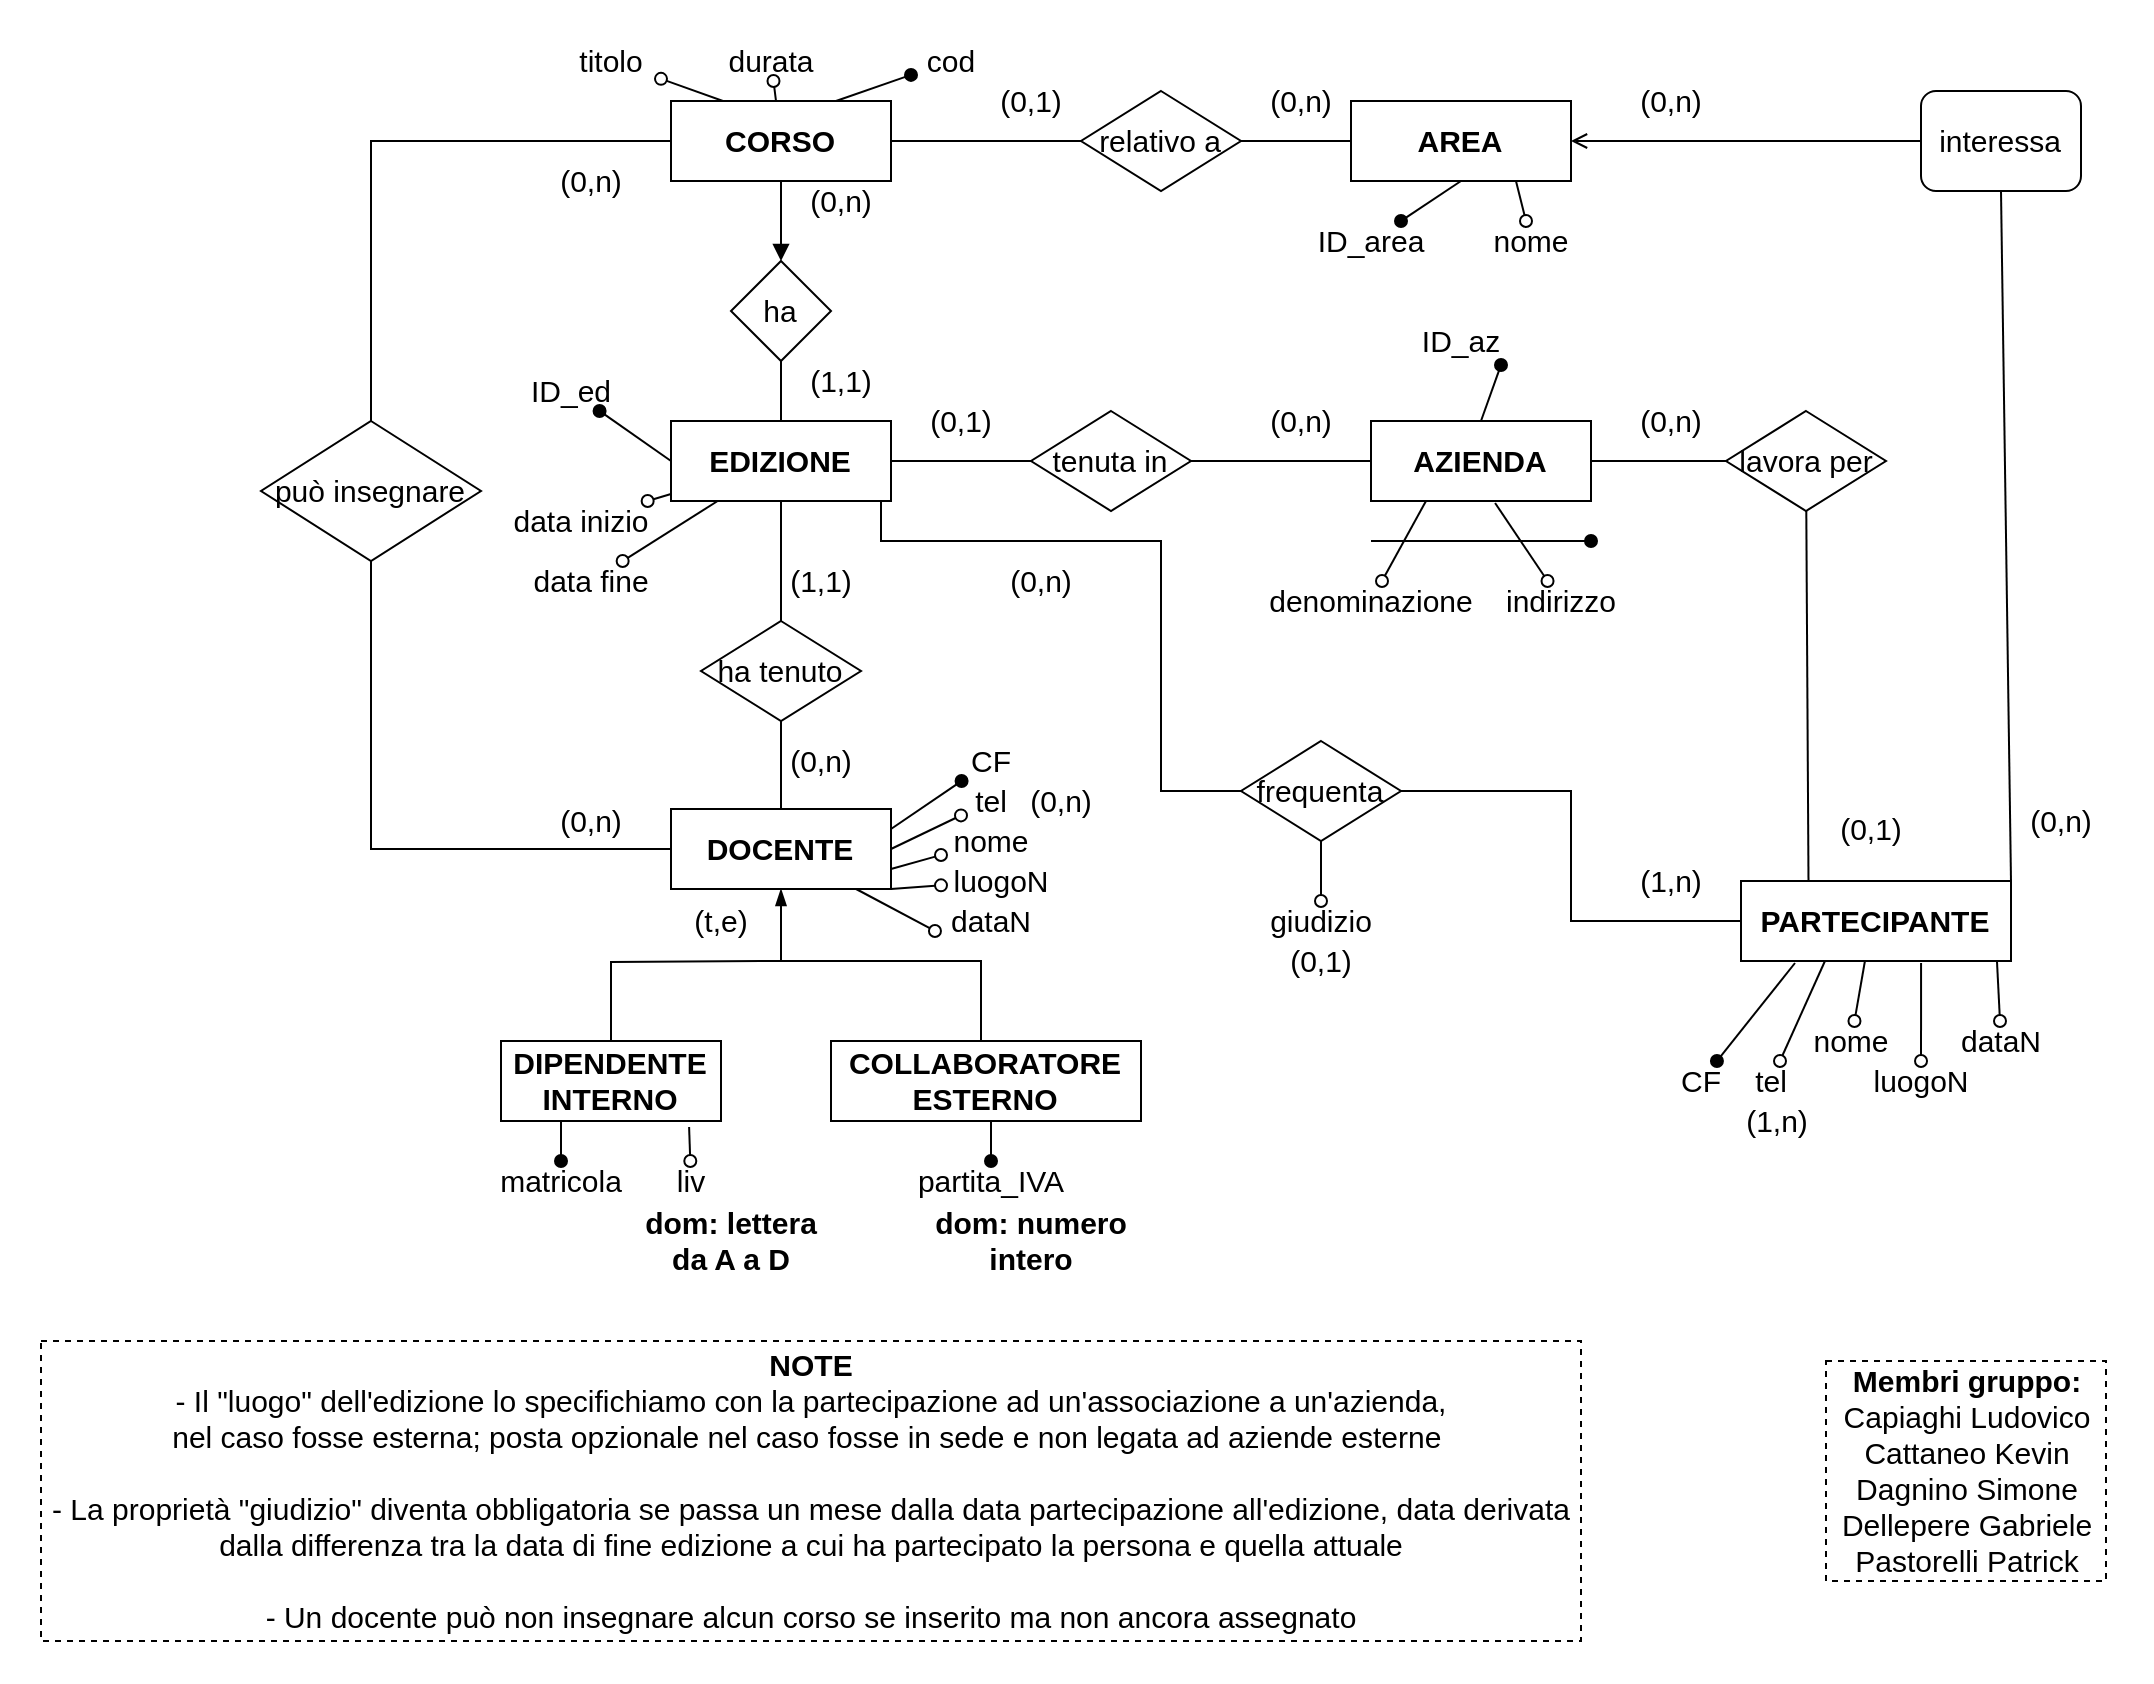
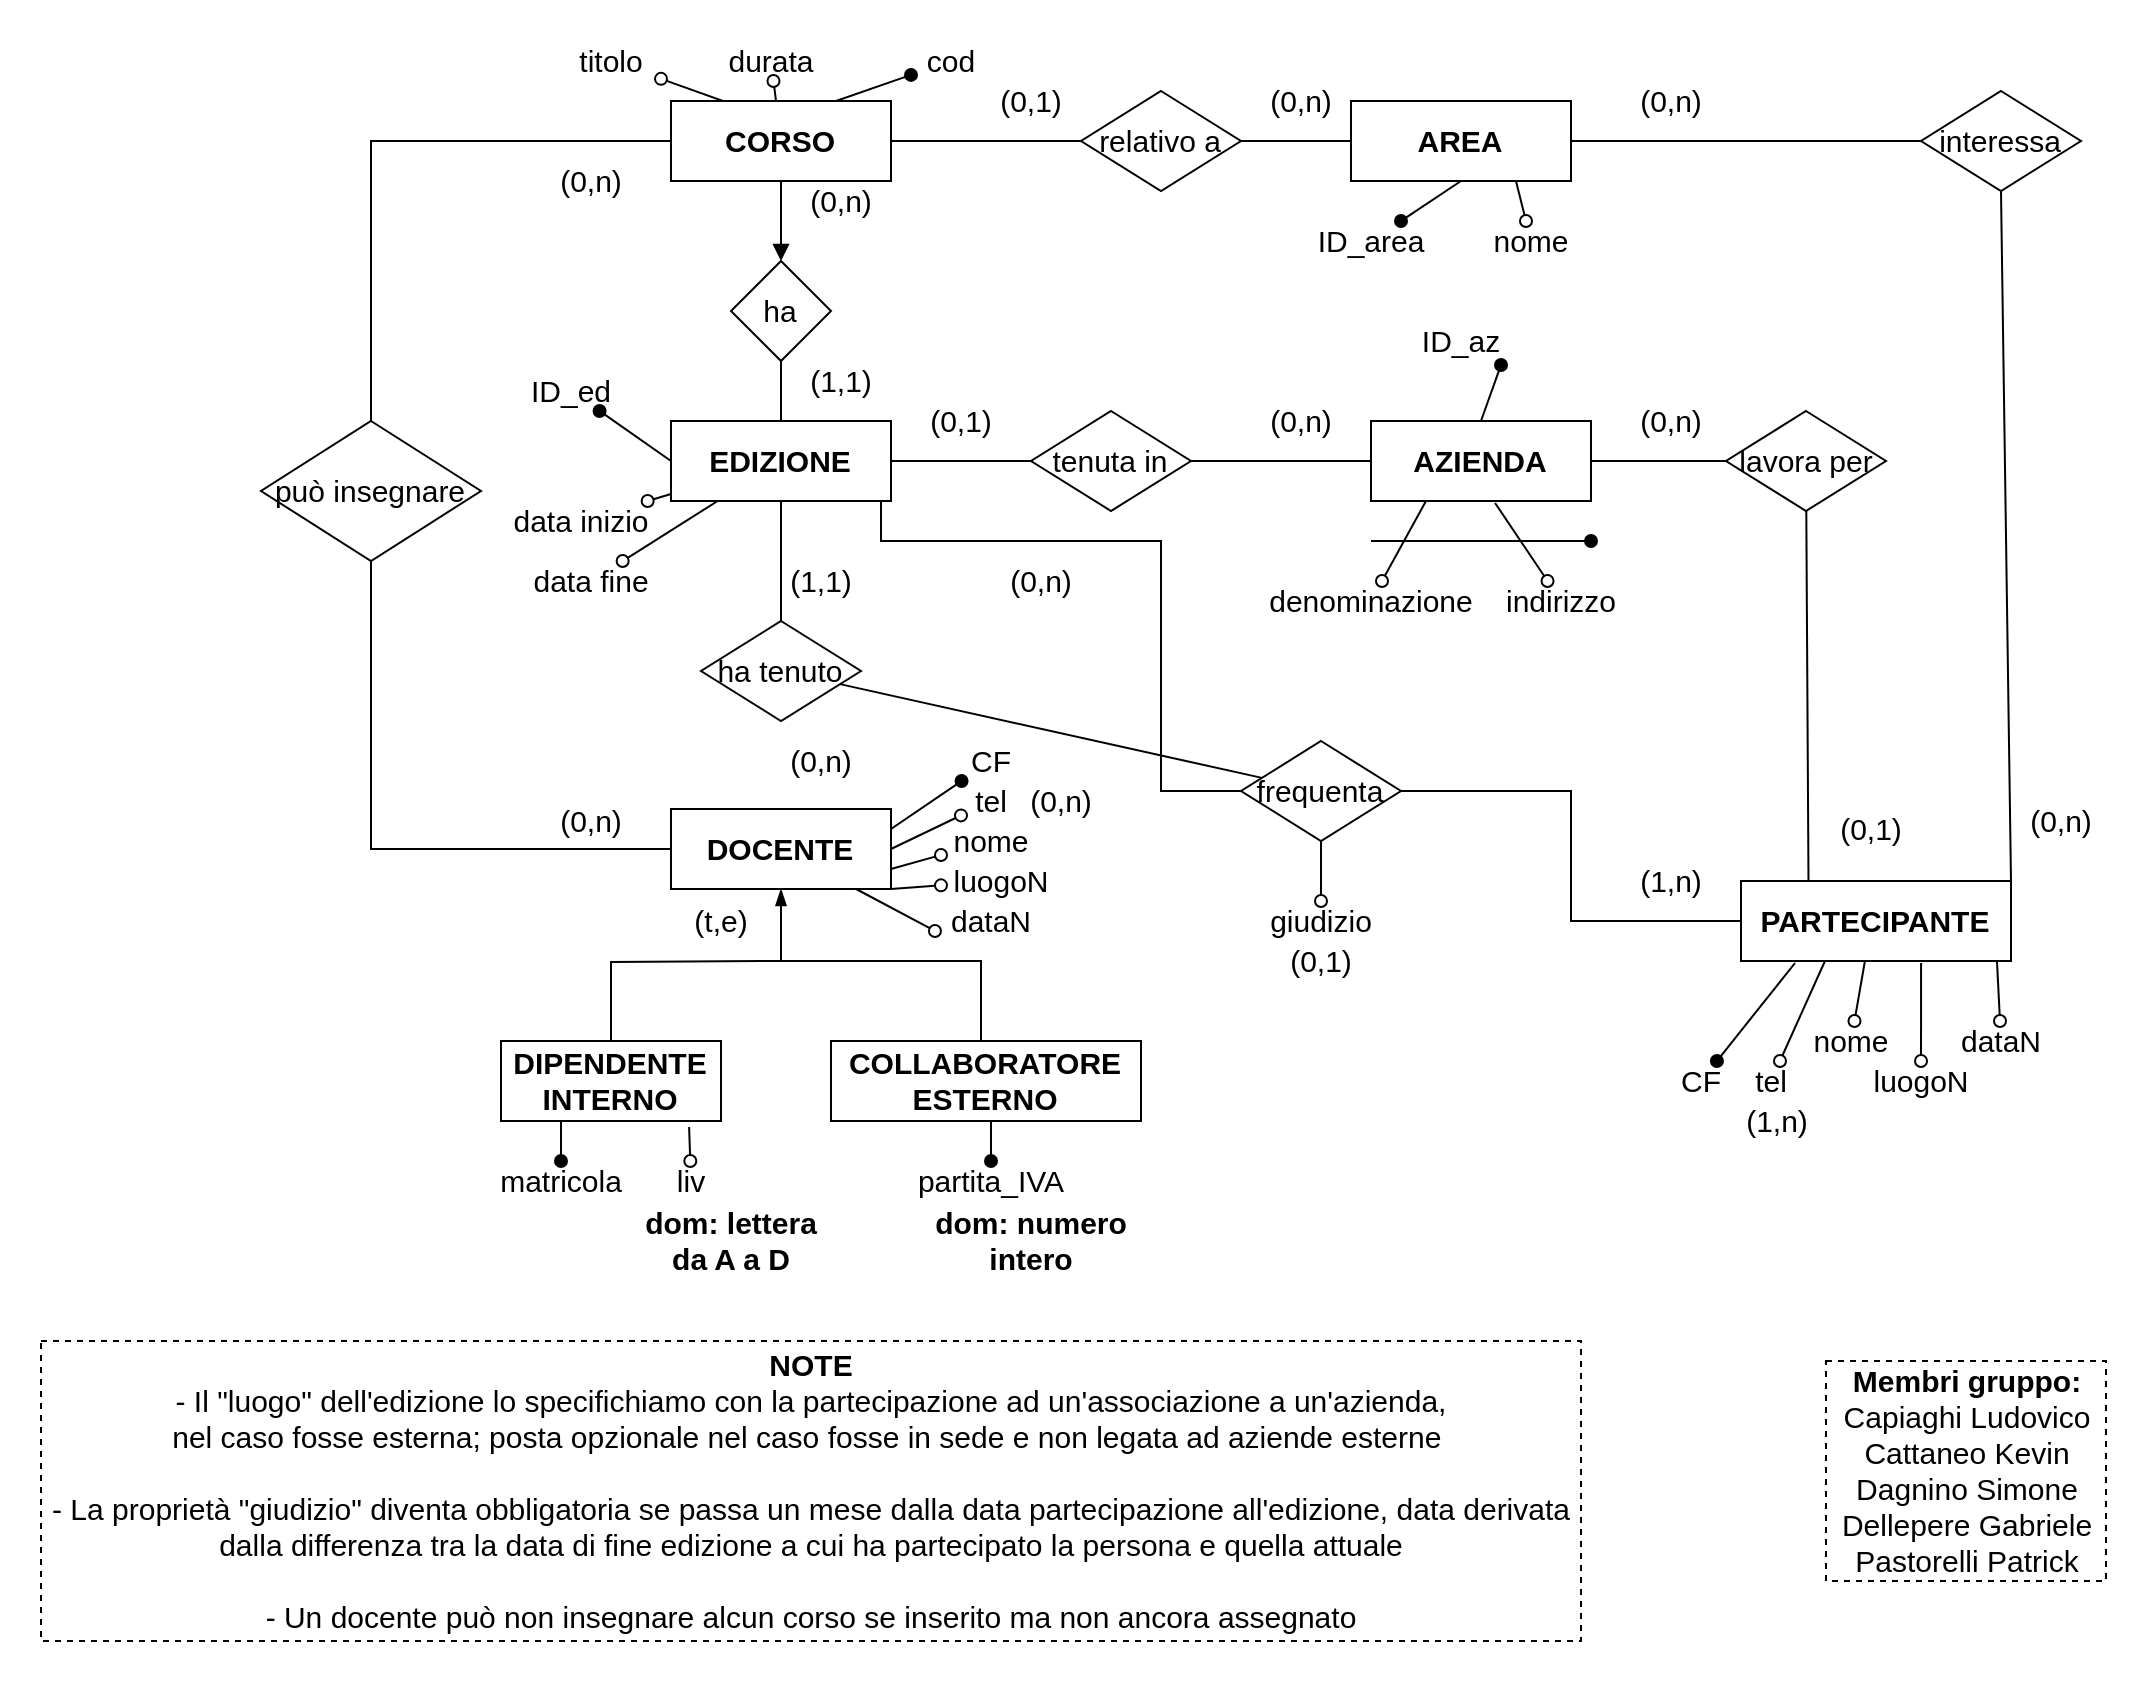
edge "interessa" -> "AREA": arrowhead open -> none
node "interessa": shape rounded rectangle -> diamond
edge "ha tenuto" -- "DOCENTE": now "ha tenuto" -- "frequenta"
